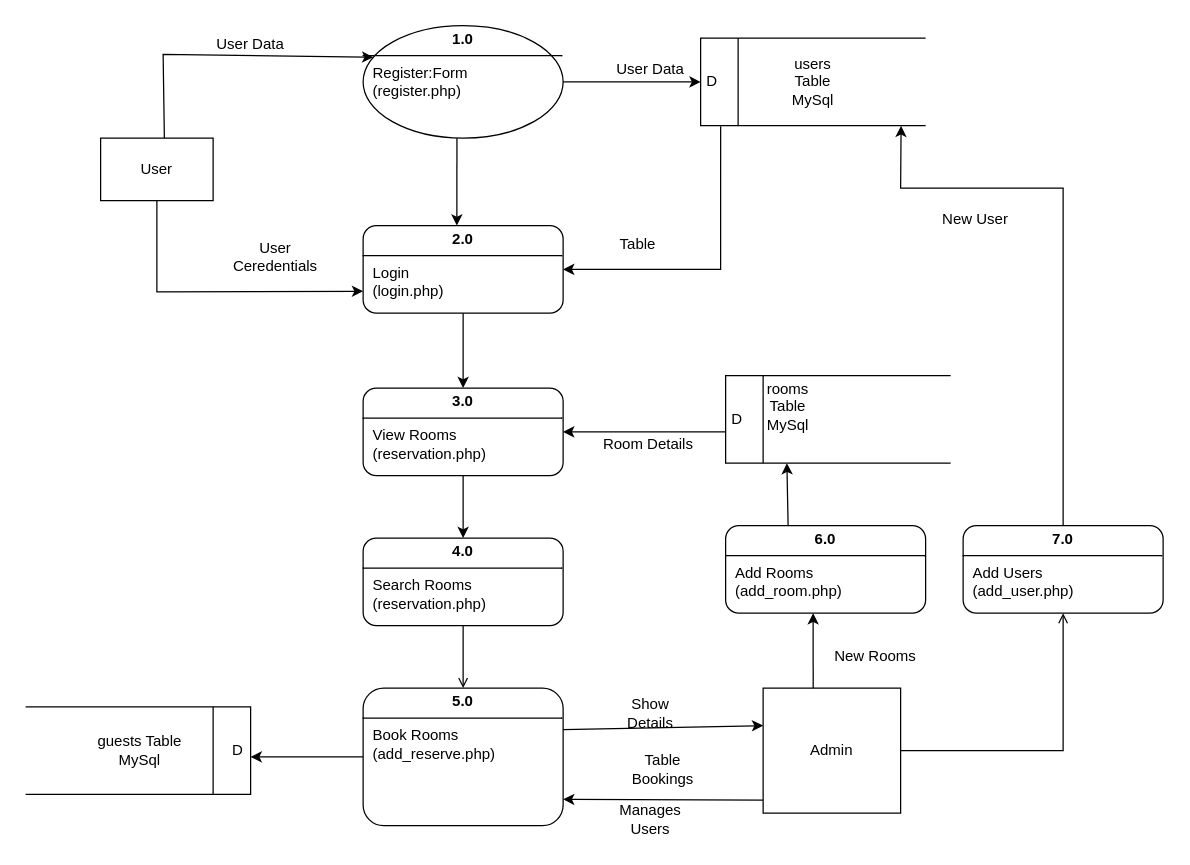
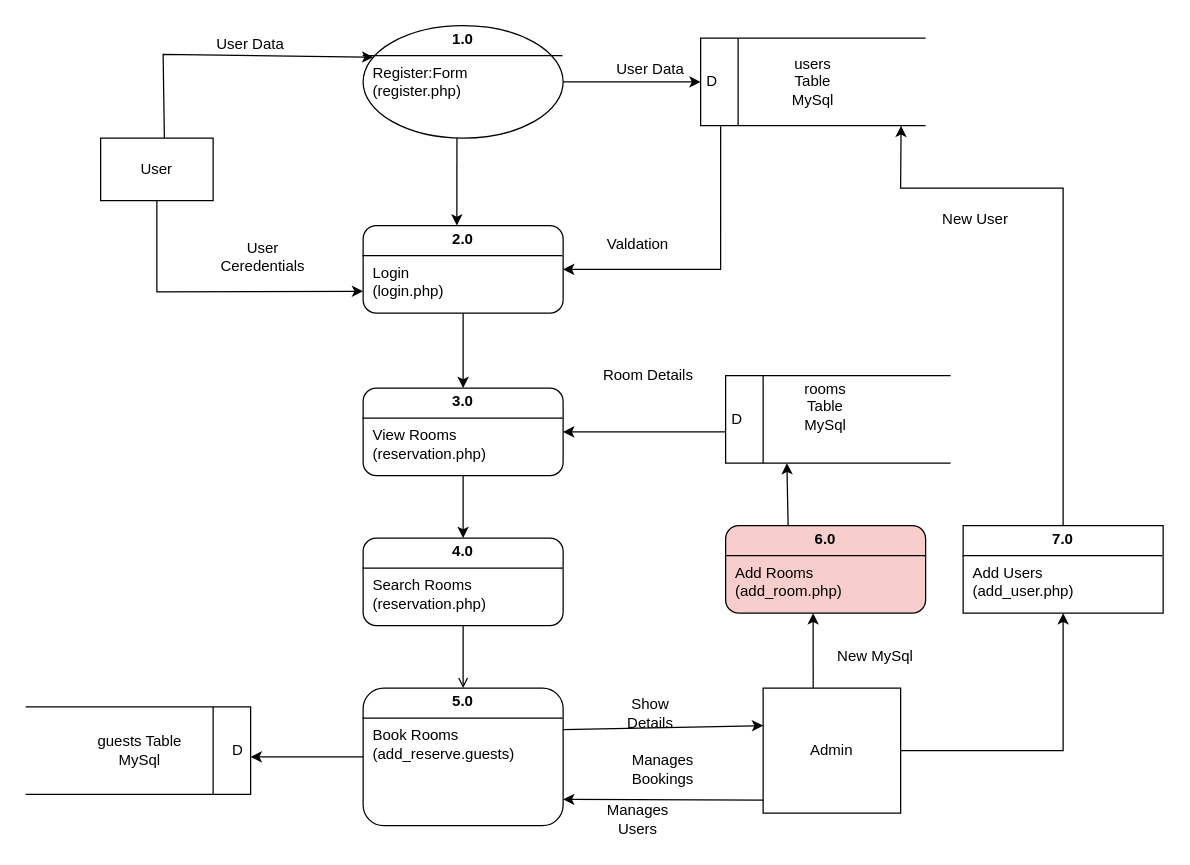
node "Table": label "Table" -> "Valdation"
node "User Ceredentials": moved (276, 257) -> (263, 257)
node "rooms Table MySql": moved (788, 407) -> (826, 407)
node "Room Details": moved (651, 444) -> (651, 376)
node "6.0 Add Rooms (add_room.php)": fillcolor #ffffff -> #f8cecc
node "7.0 Add Users (add_user.php)": shape rounded rectangle -> rectangle
edge "Admin" -> "7.0 Add Users (add_user.php)": arrowhead open -> classic
node "New Rooms": label "New Rooms" -> "New MySql"
node "5.0 Book Rooms (add_reserve.php)": label "5.0 Book Rooms (add_reserve.php)" -> "5.0 Book Rooms (add_reserve.guests)"
node "Table Bookings": label "Table Bookings" -> "Manages Bookings"
node "Manages Users": moved (651, 819) -> (638, 819)
